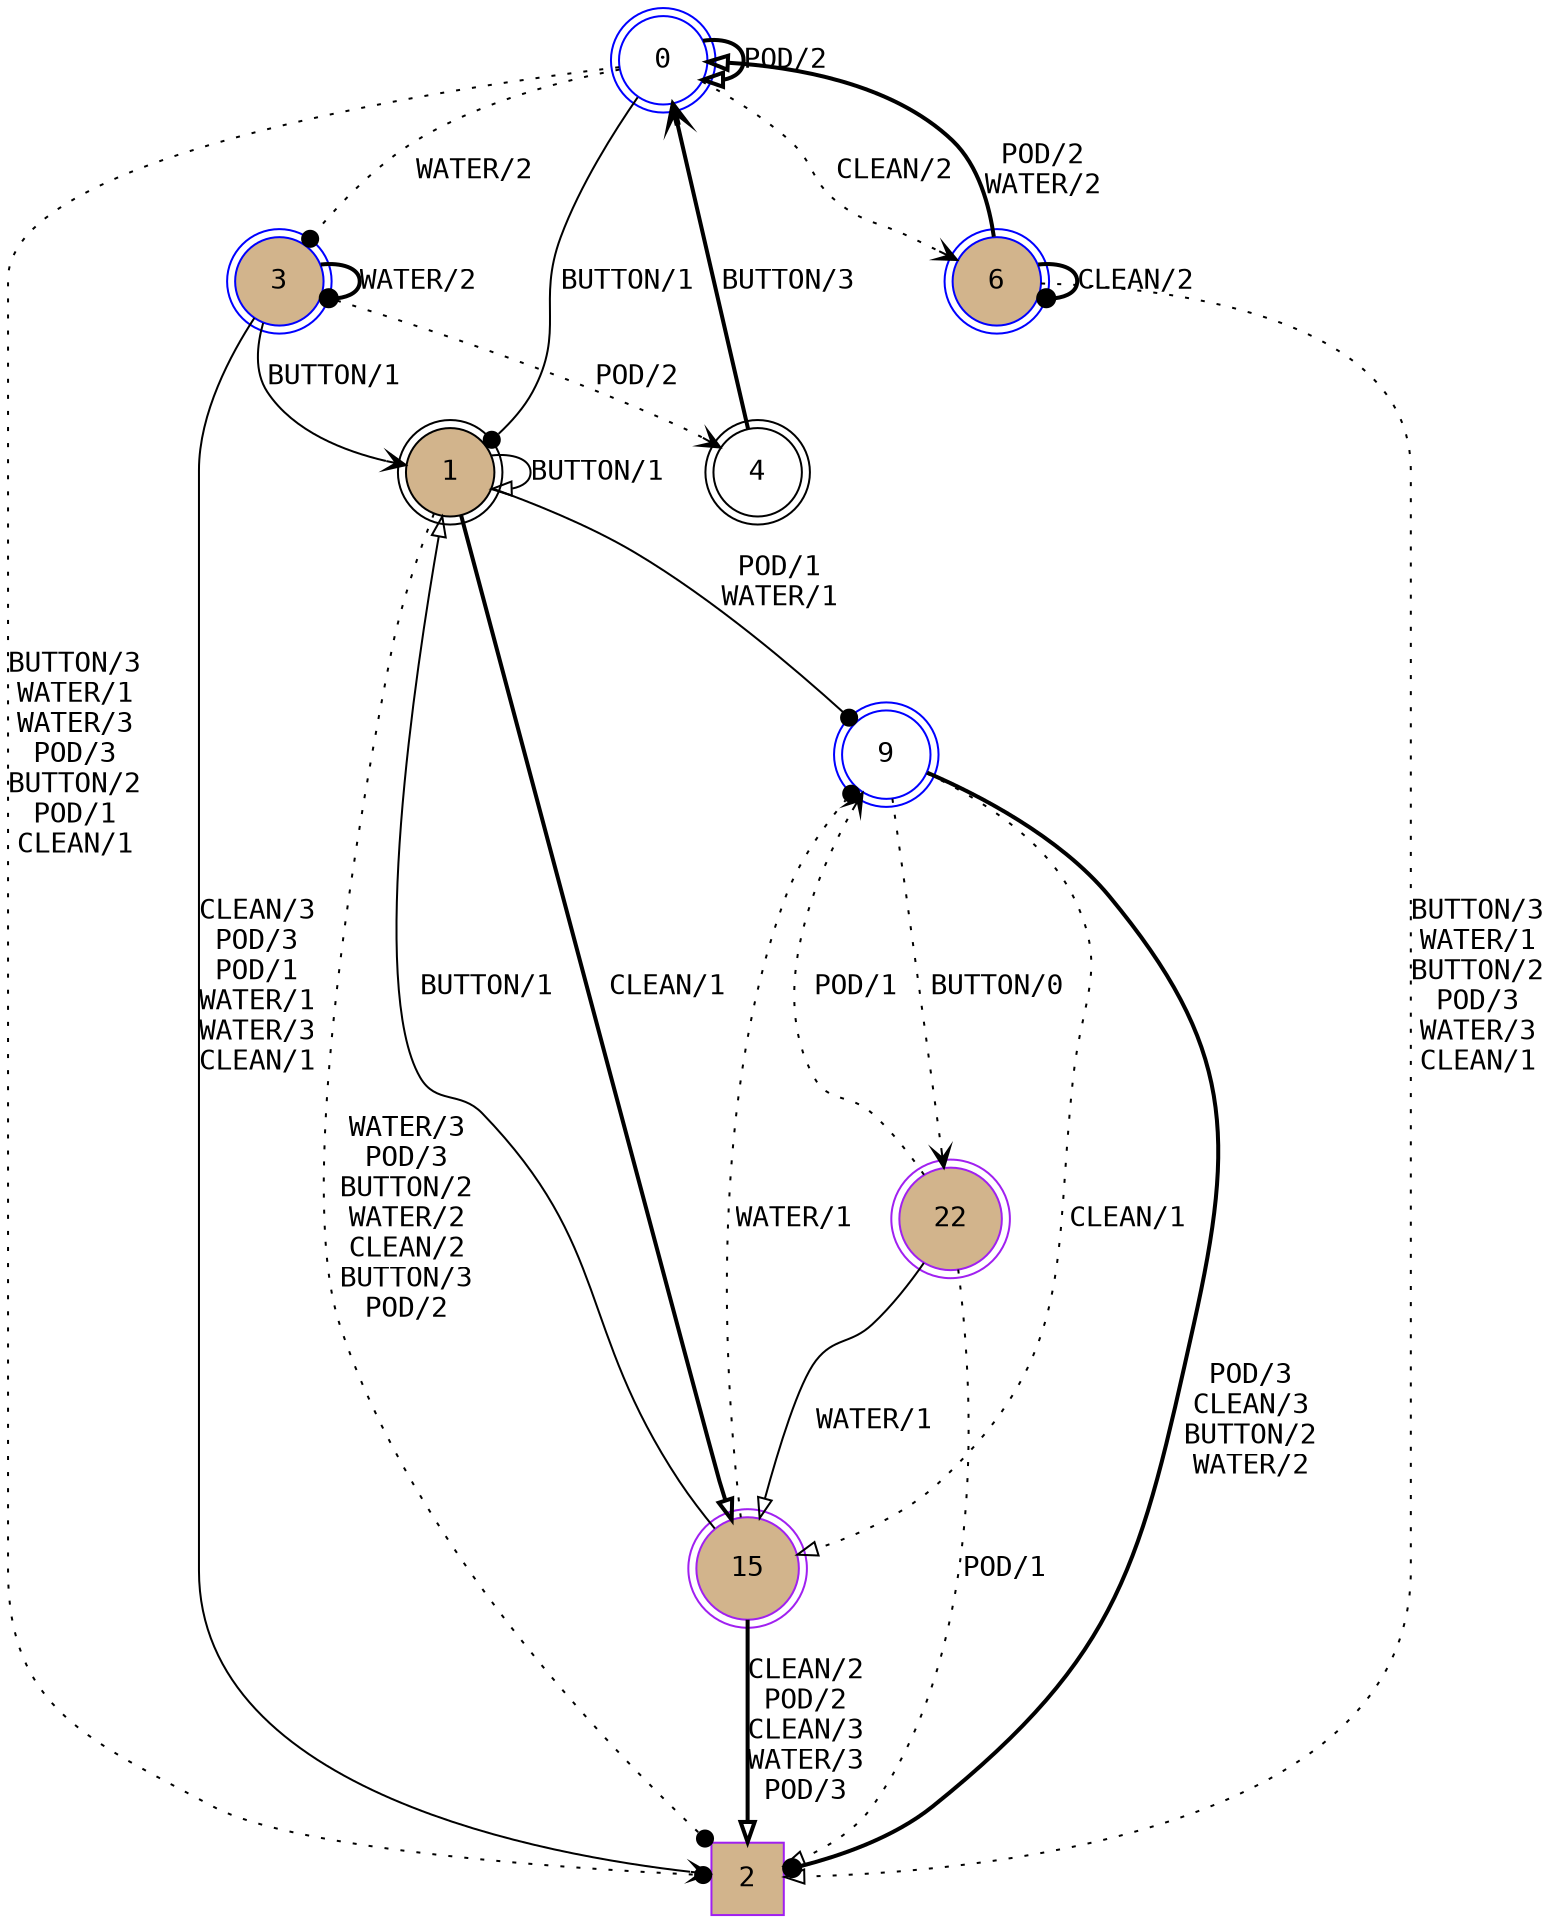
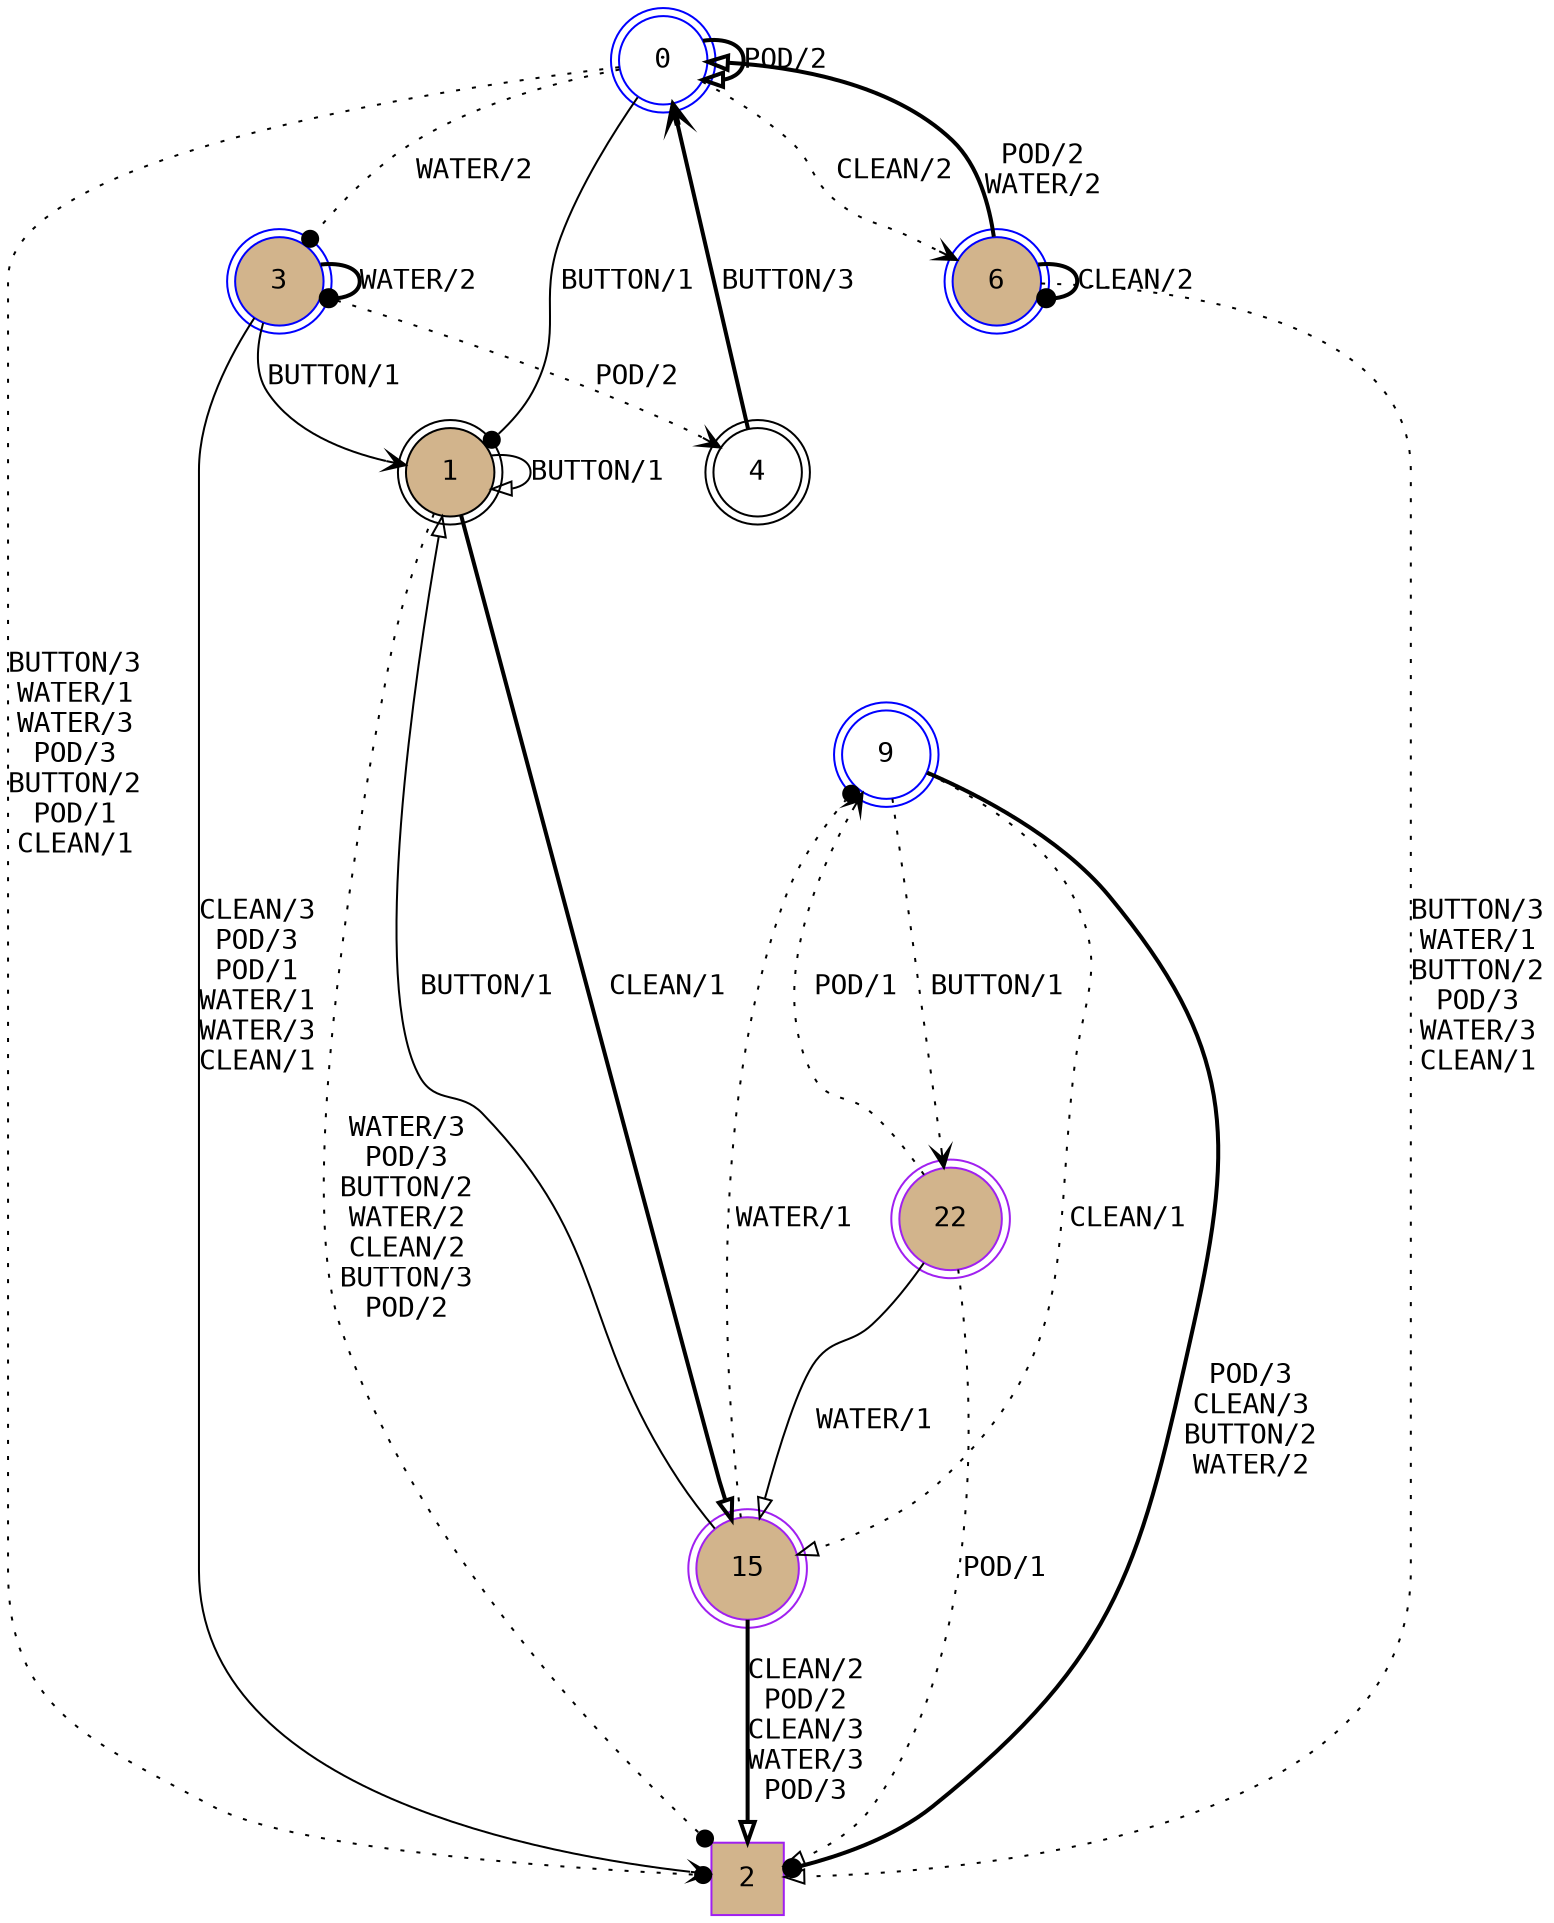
edge "1" -> "9": removed, label "POD/1 WATER/1"
edge "9" -> "22": label "BUTTON/0" -> "BUTTON/1"
